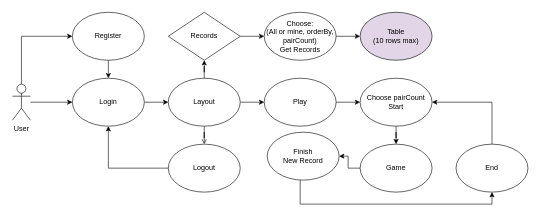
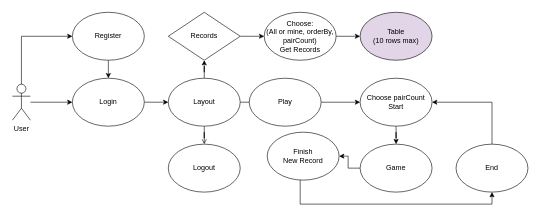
node "Play": moved (300, 102) -> (285, 102)
edge "Logout" -> "Login": removed
